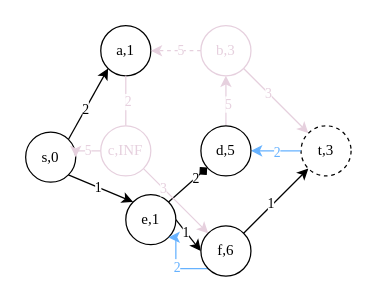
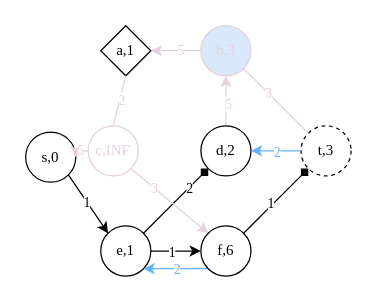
node "a,1": shape ellipse -> diamond
edge "b,3" -> "a,1": style dashed -> solid
node "b,3": fillcolor #ffffff -> #dae8fc
edge "s,0" -> "a,1": removed, label "2"
edge "b,3" -> "t,3": arrowhead classic -> none
node "c,INF": moved (126, 151) -> (113, 151)
node "d,5": label "d,5" -> "d,2"
edge "f,6" -> "t,3": arrowhead classic -> diamond
node "e,1": moved (151, 219) -> (126, 251)
